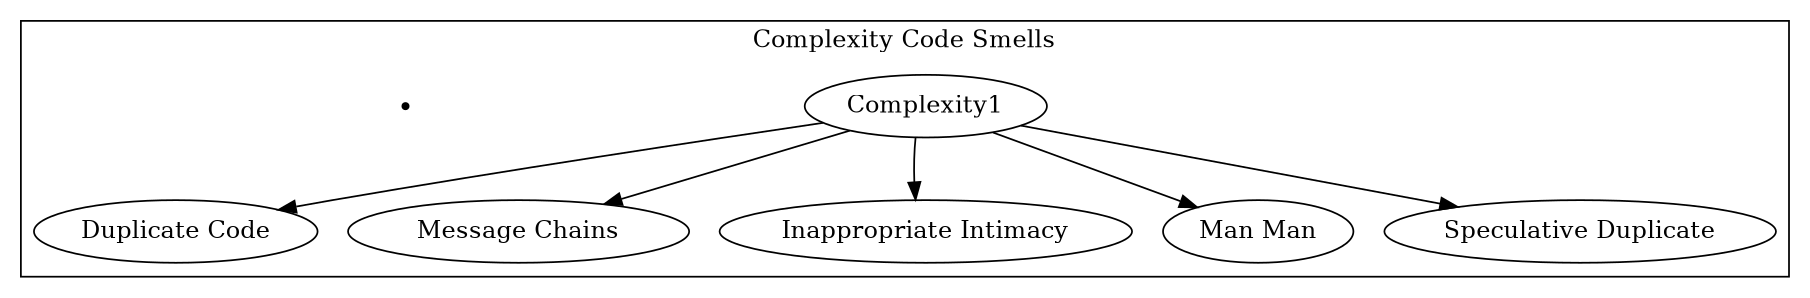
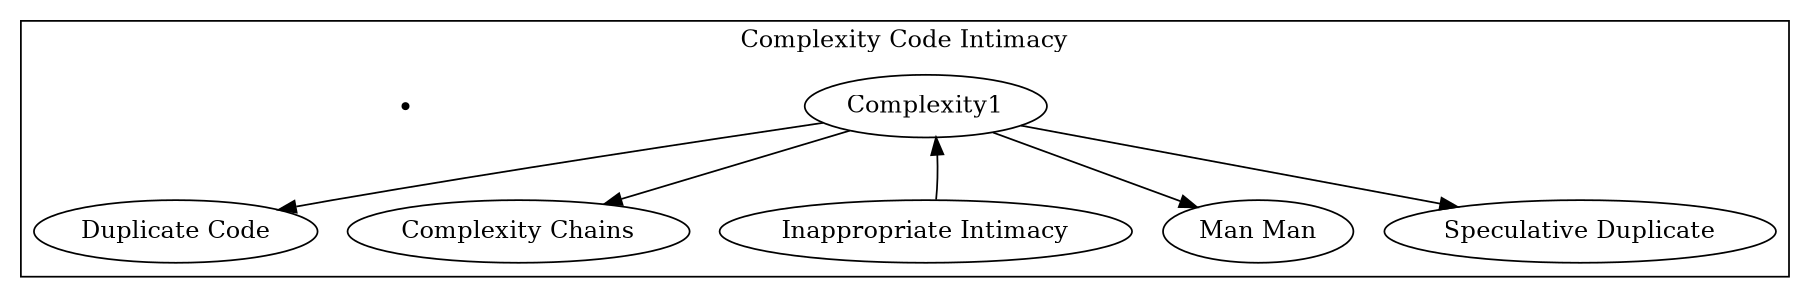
cluster "Complexity Code Smells": label "Complexity Code Smells" -> "Complexity Code Intimacy"
edge "Complexity1" -> "Inappropriate Intimacy": reversed
node "Message Chains": label "Message Chains" -> "Complexity Chains"
